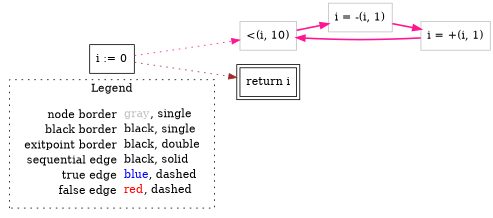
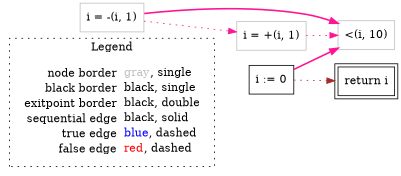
edge "i = -(i, 1)" -> "i = +(i, 1)": style bold -> dotted
edge "<(i, 10)" -> "i = -(i, 1)": reversed
edge "i = +(i, 1)" -> "<(i, 10)": style bold -> dotted
edge "i := 0" -> "<(i, 10)": style dotted -> bold
